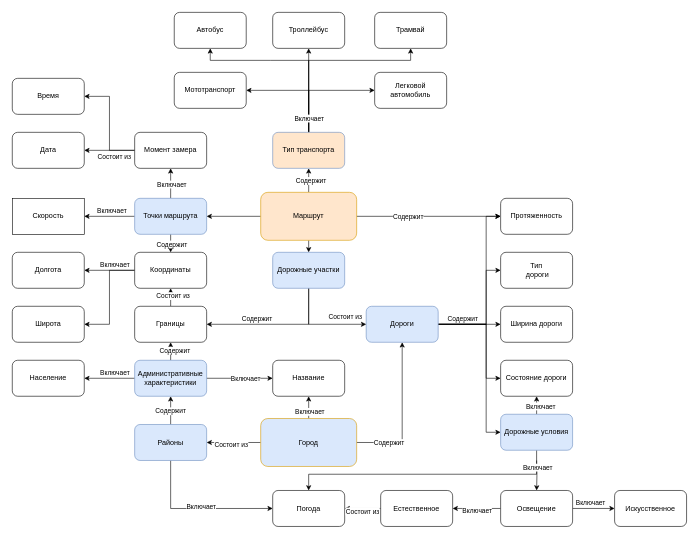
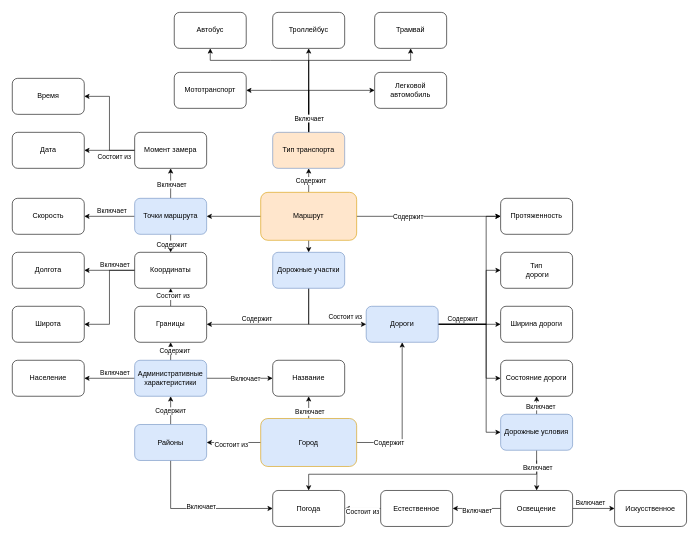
node "Скорость": shape rectangle -> rounded rectangle
